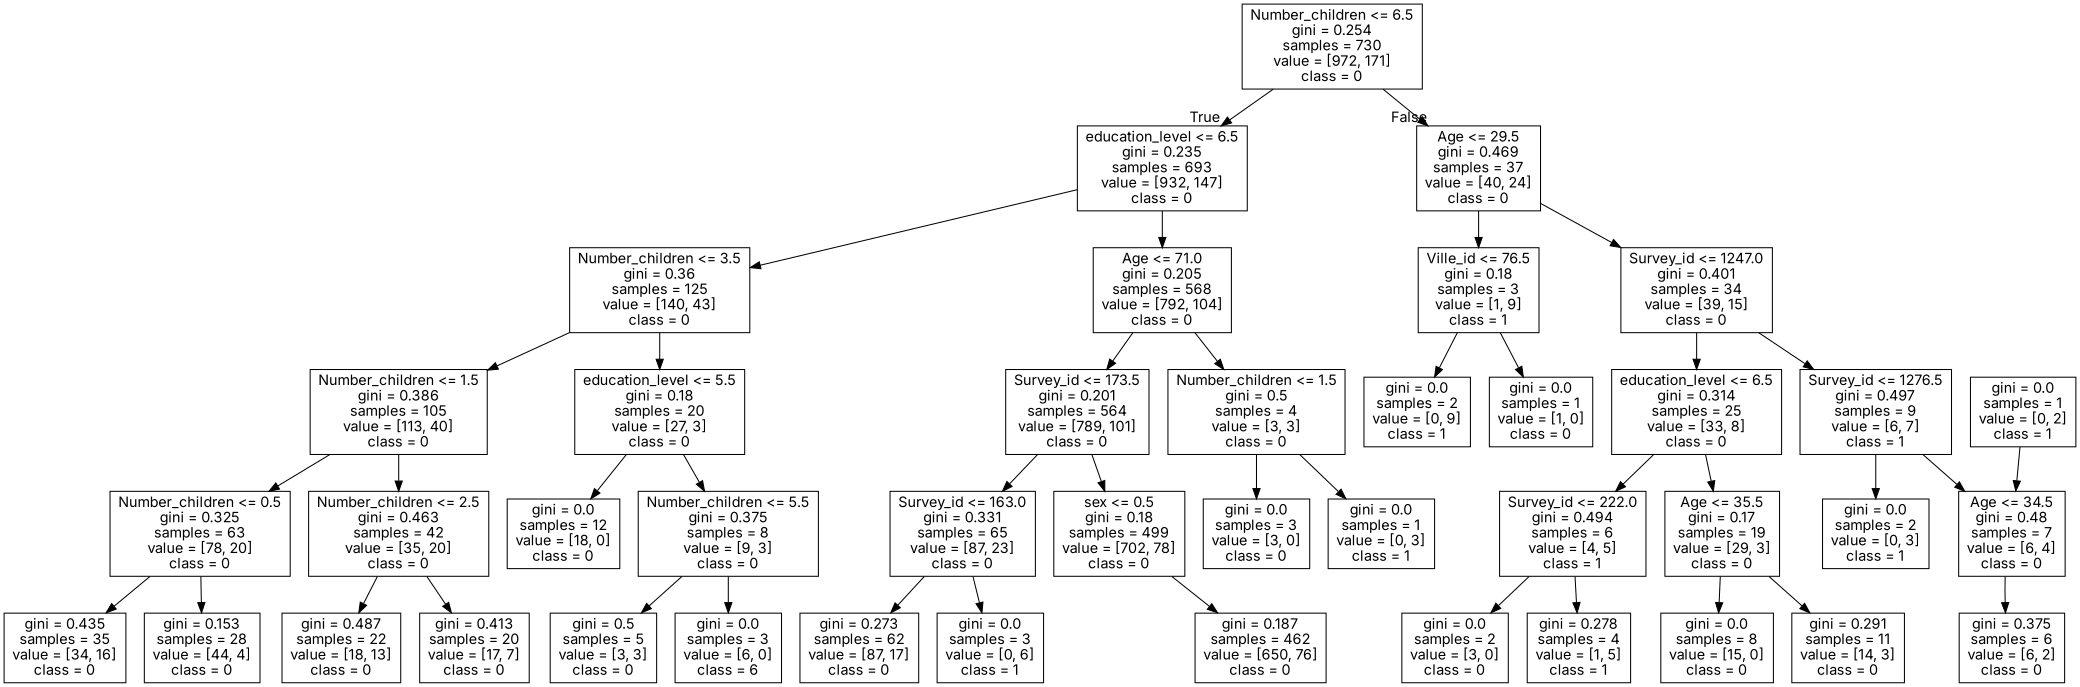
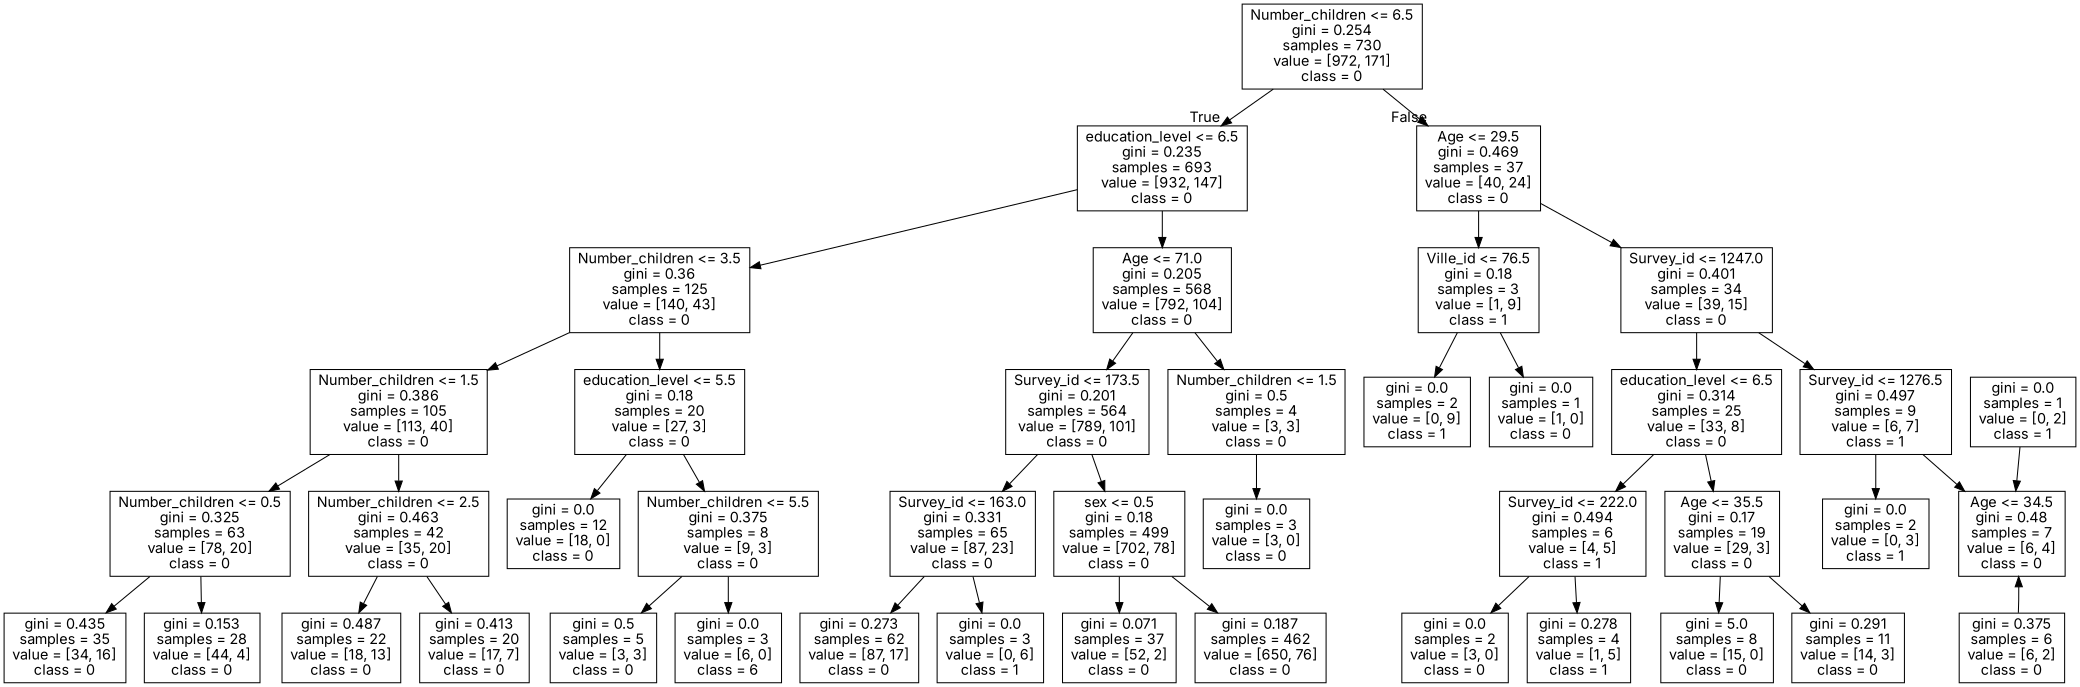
node "gini = 0.0 samples = 1 value = [0, 3] class = 1": removed
edge "Age <= 34.5 gini = 0.48 samples = 7 value = [6, 4] class = 0" -> "gini = 0.375 samples = 6 value = [6, 2] class = 0": reversed
node "gini = 0.071 samples = 37 value = [52, 2] class = 0": added
node "gini = 0.0 samples = 8 value = [15, 0] class = 0": label "gini = 0.0 samples = 8 value = [15, 0] class = 0" -> "gini = 5.0 samples = 8 value = [15, 0] class = 0"
